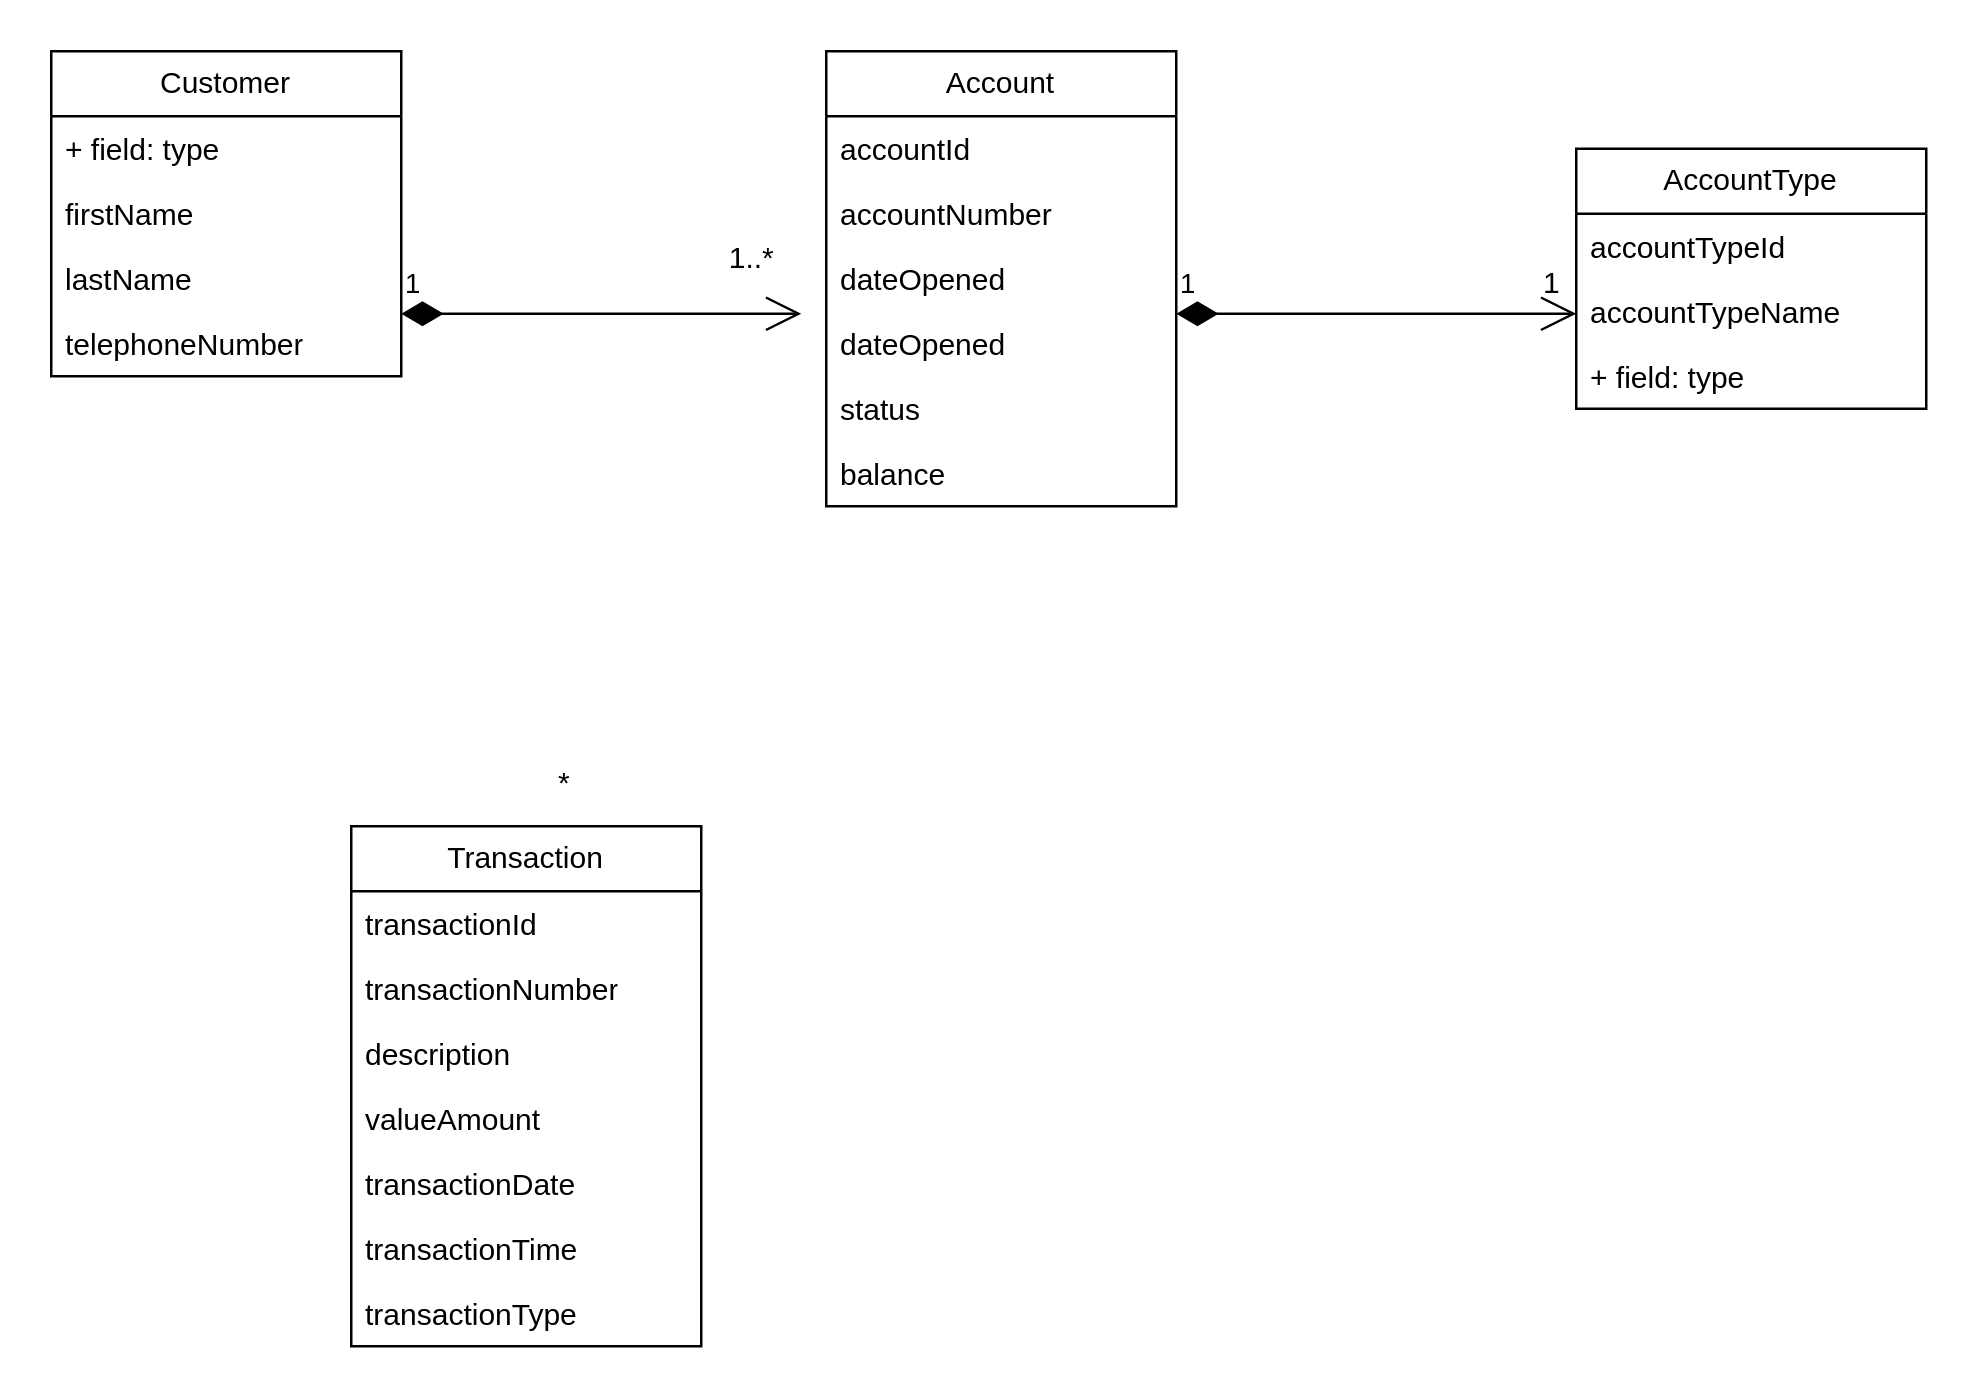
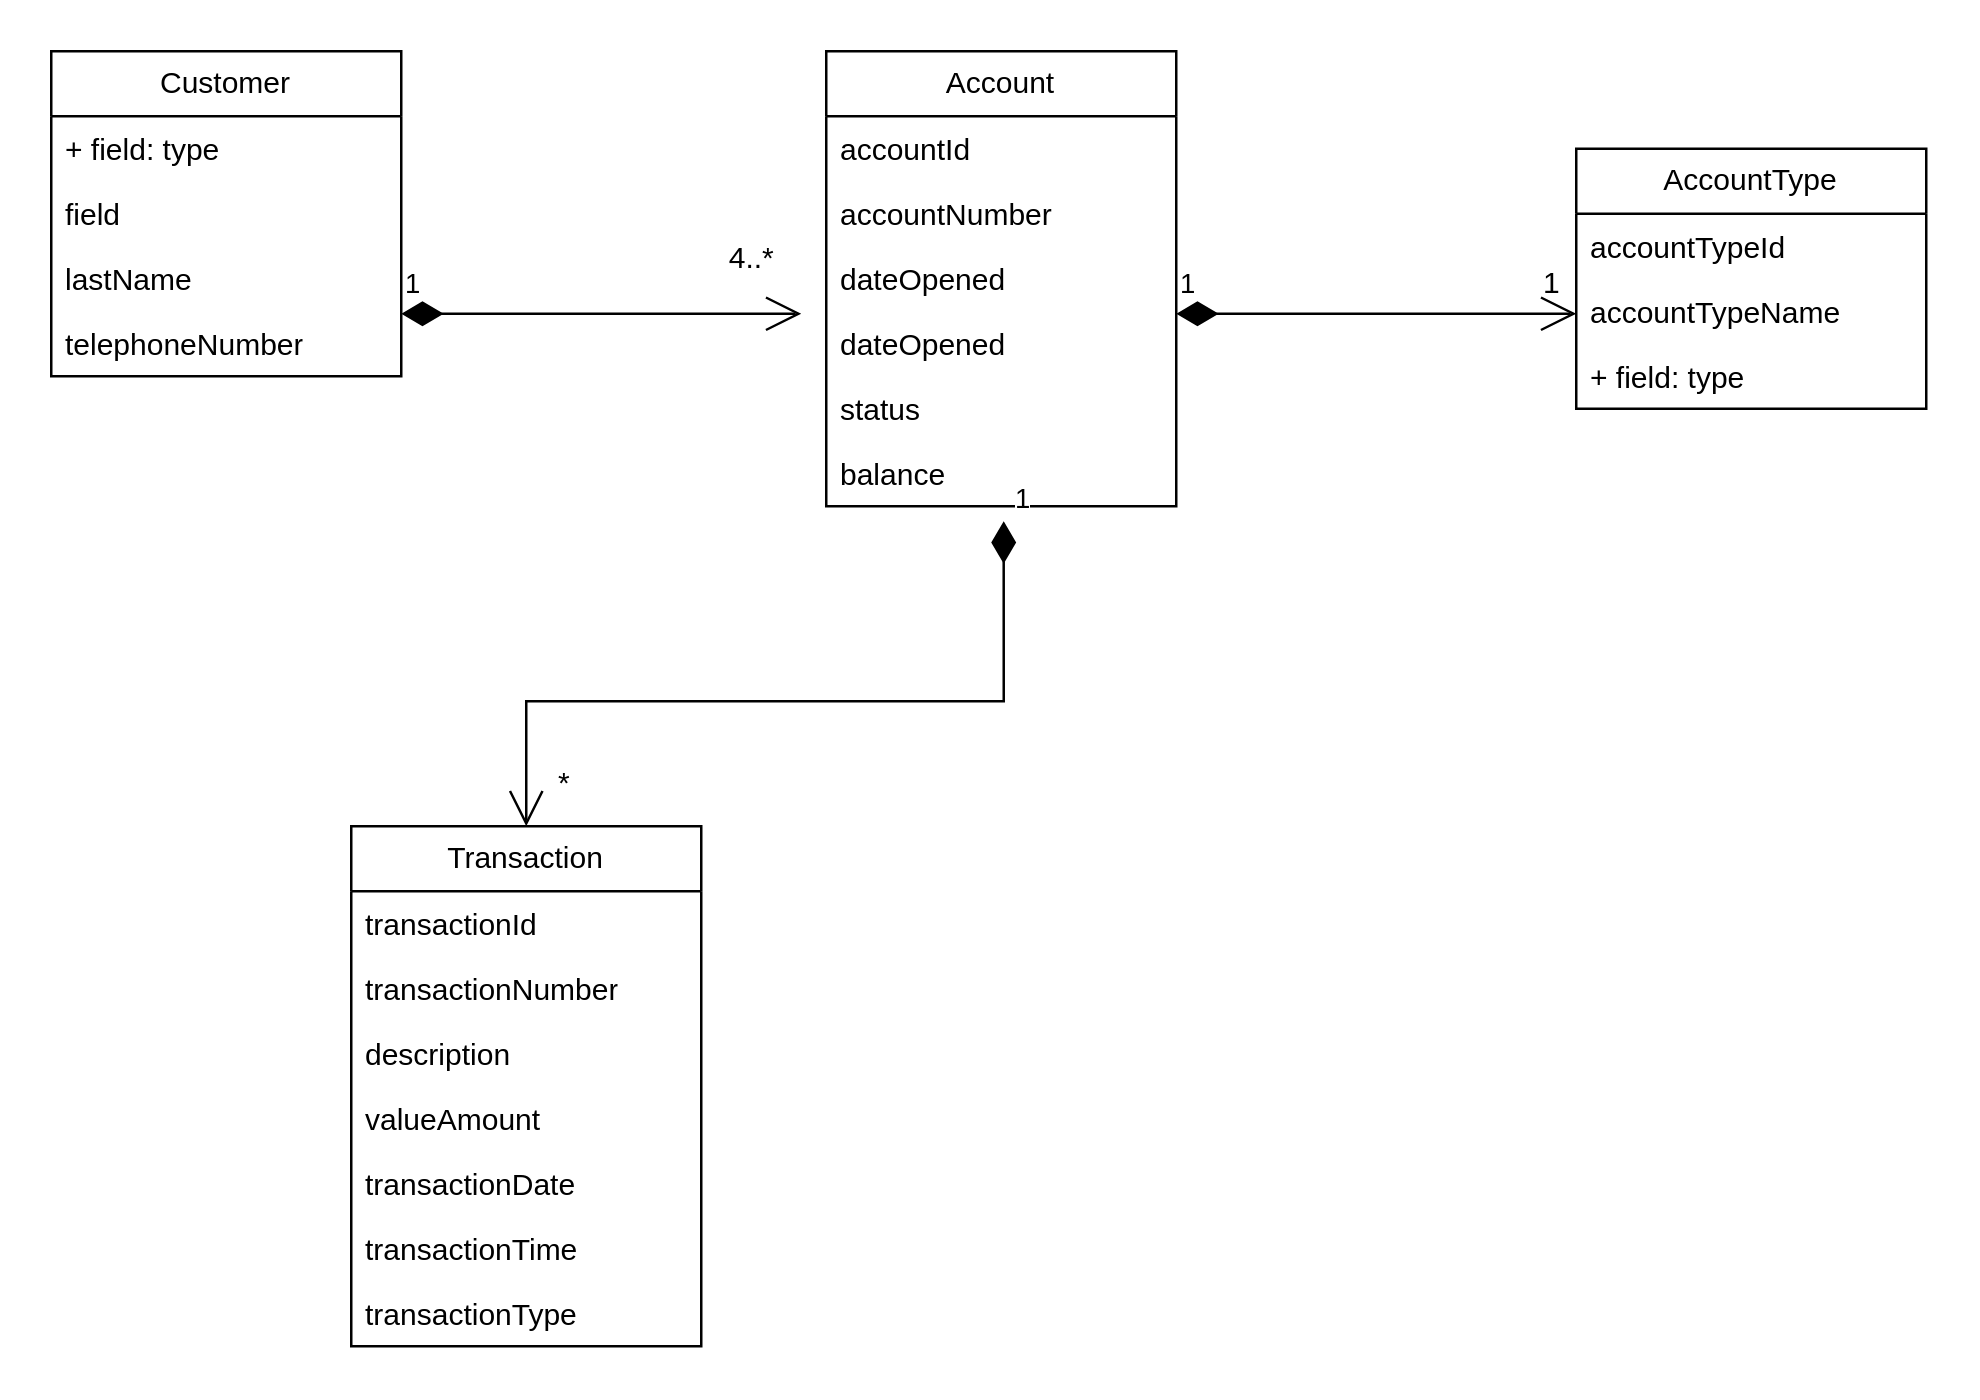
node "firstName": label "firstName" -> "field"
node "1..*": label "1..*" -> "4..*"
edge "balance" -- "Transaction": added, label "1"
